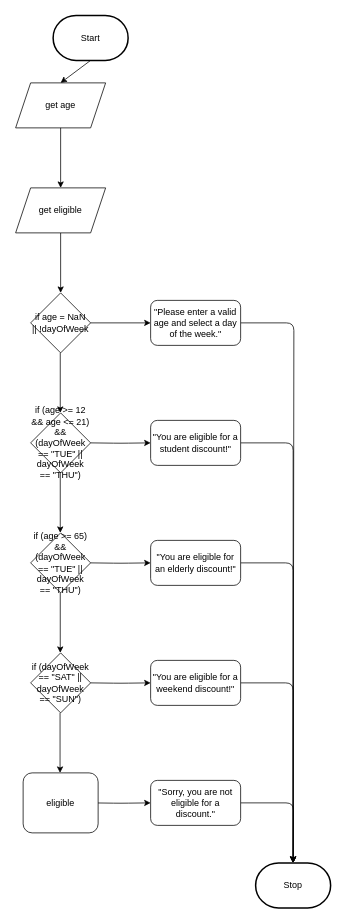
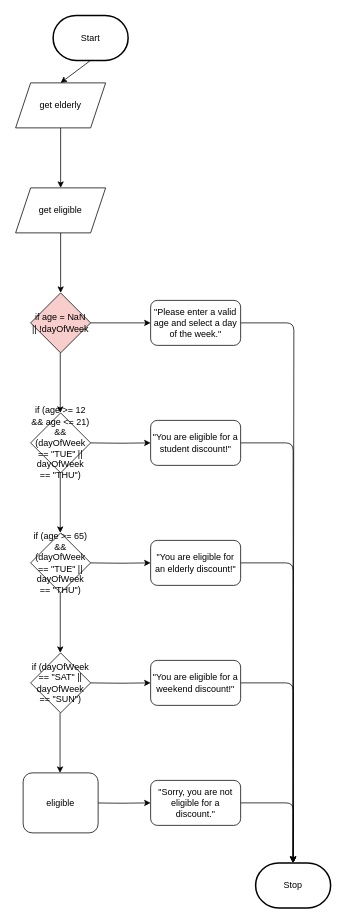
node "get age": label "get age" -> "get elderly"
node "if age = NaN || !dayOfWeek": fillcolor #ffffff -> #f8cecc
